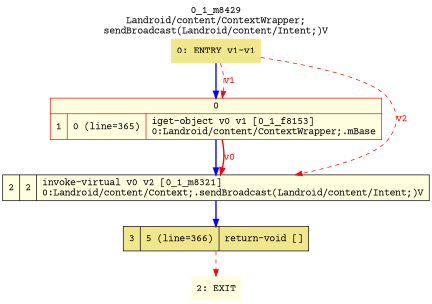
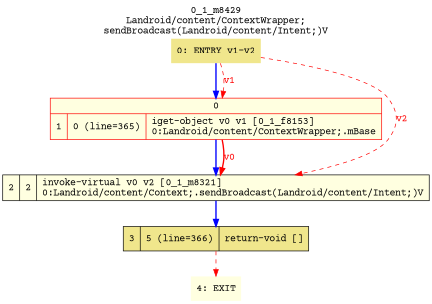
node "0: ENTRY v1-v1": label "0: ENTRY v1-v1" -> "0: ENTRY v1-v2"
node "2: EXIT": label "2: EXIT" -> "4: EXIT"
